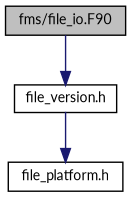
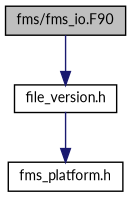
node "fms/file_io.F90": label "fms/file_io.F90" -> "fms/fms_io.F90"
node "file_platform.h": label "file_platform.h" -> "fms_platform.h"
